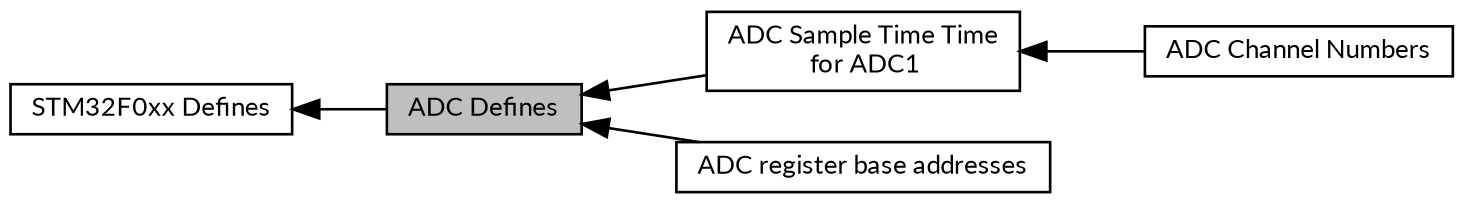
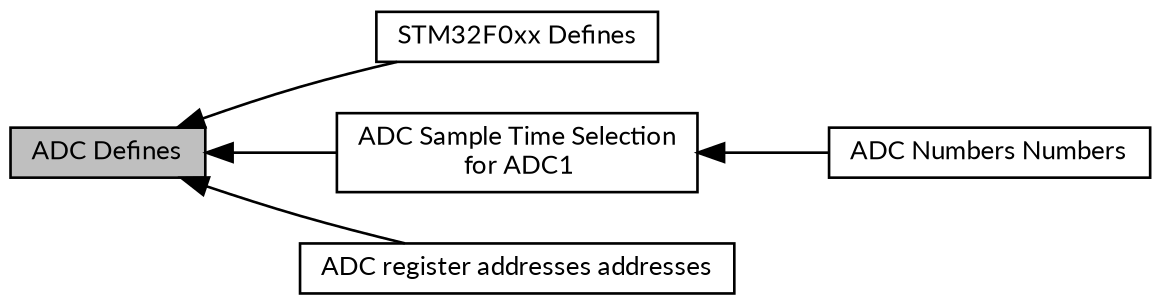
node "ADC Sample Time Time for ADC1": label "ADC Sample Time Time for ADC1" -> "ADC Sample Time Selection for ADC1"
node "ADC Channel Numbers": label "ADC Channel Numbers" -> "ADC Numbers Numbers"
edge "ADC Defines" -> "STM32F0xx Defines": reversed
node "ADC register base addresses": label "ADC register base addresses" -> "ADC register addresses addresses"
